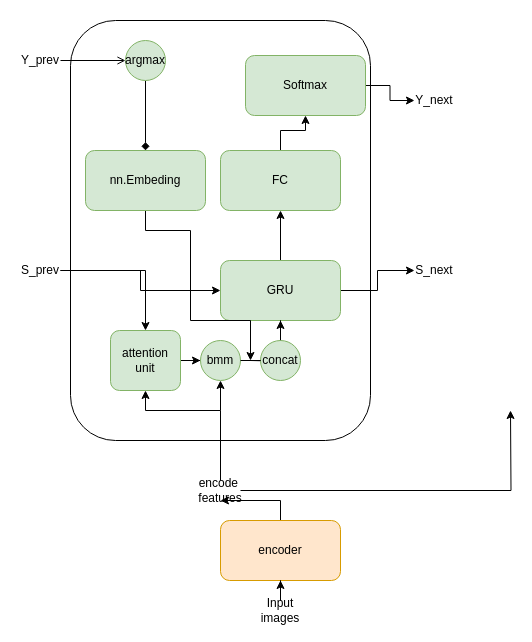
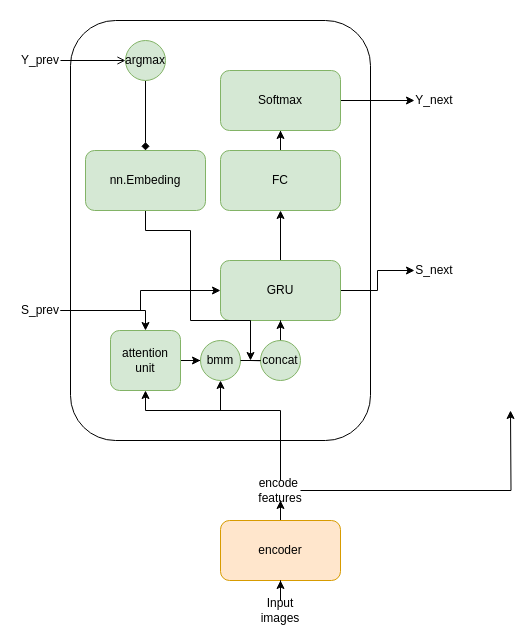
node "Softmax": moved (306, 86) -> (281, 101)
node "S_prev": moved (41, 271) -> (41, 311)
node "encode features": moved (221, 491) -> (281, 491)
